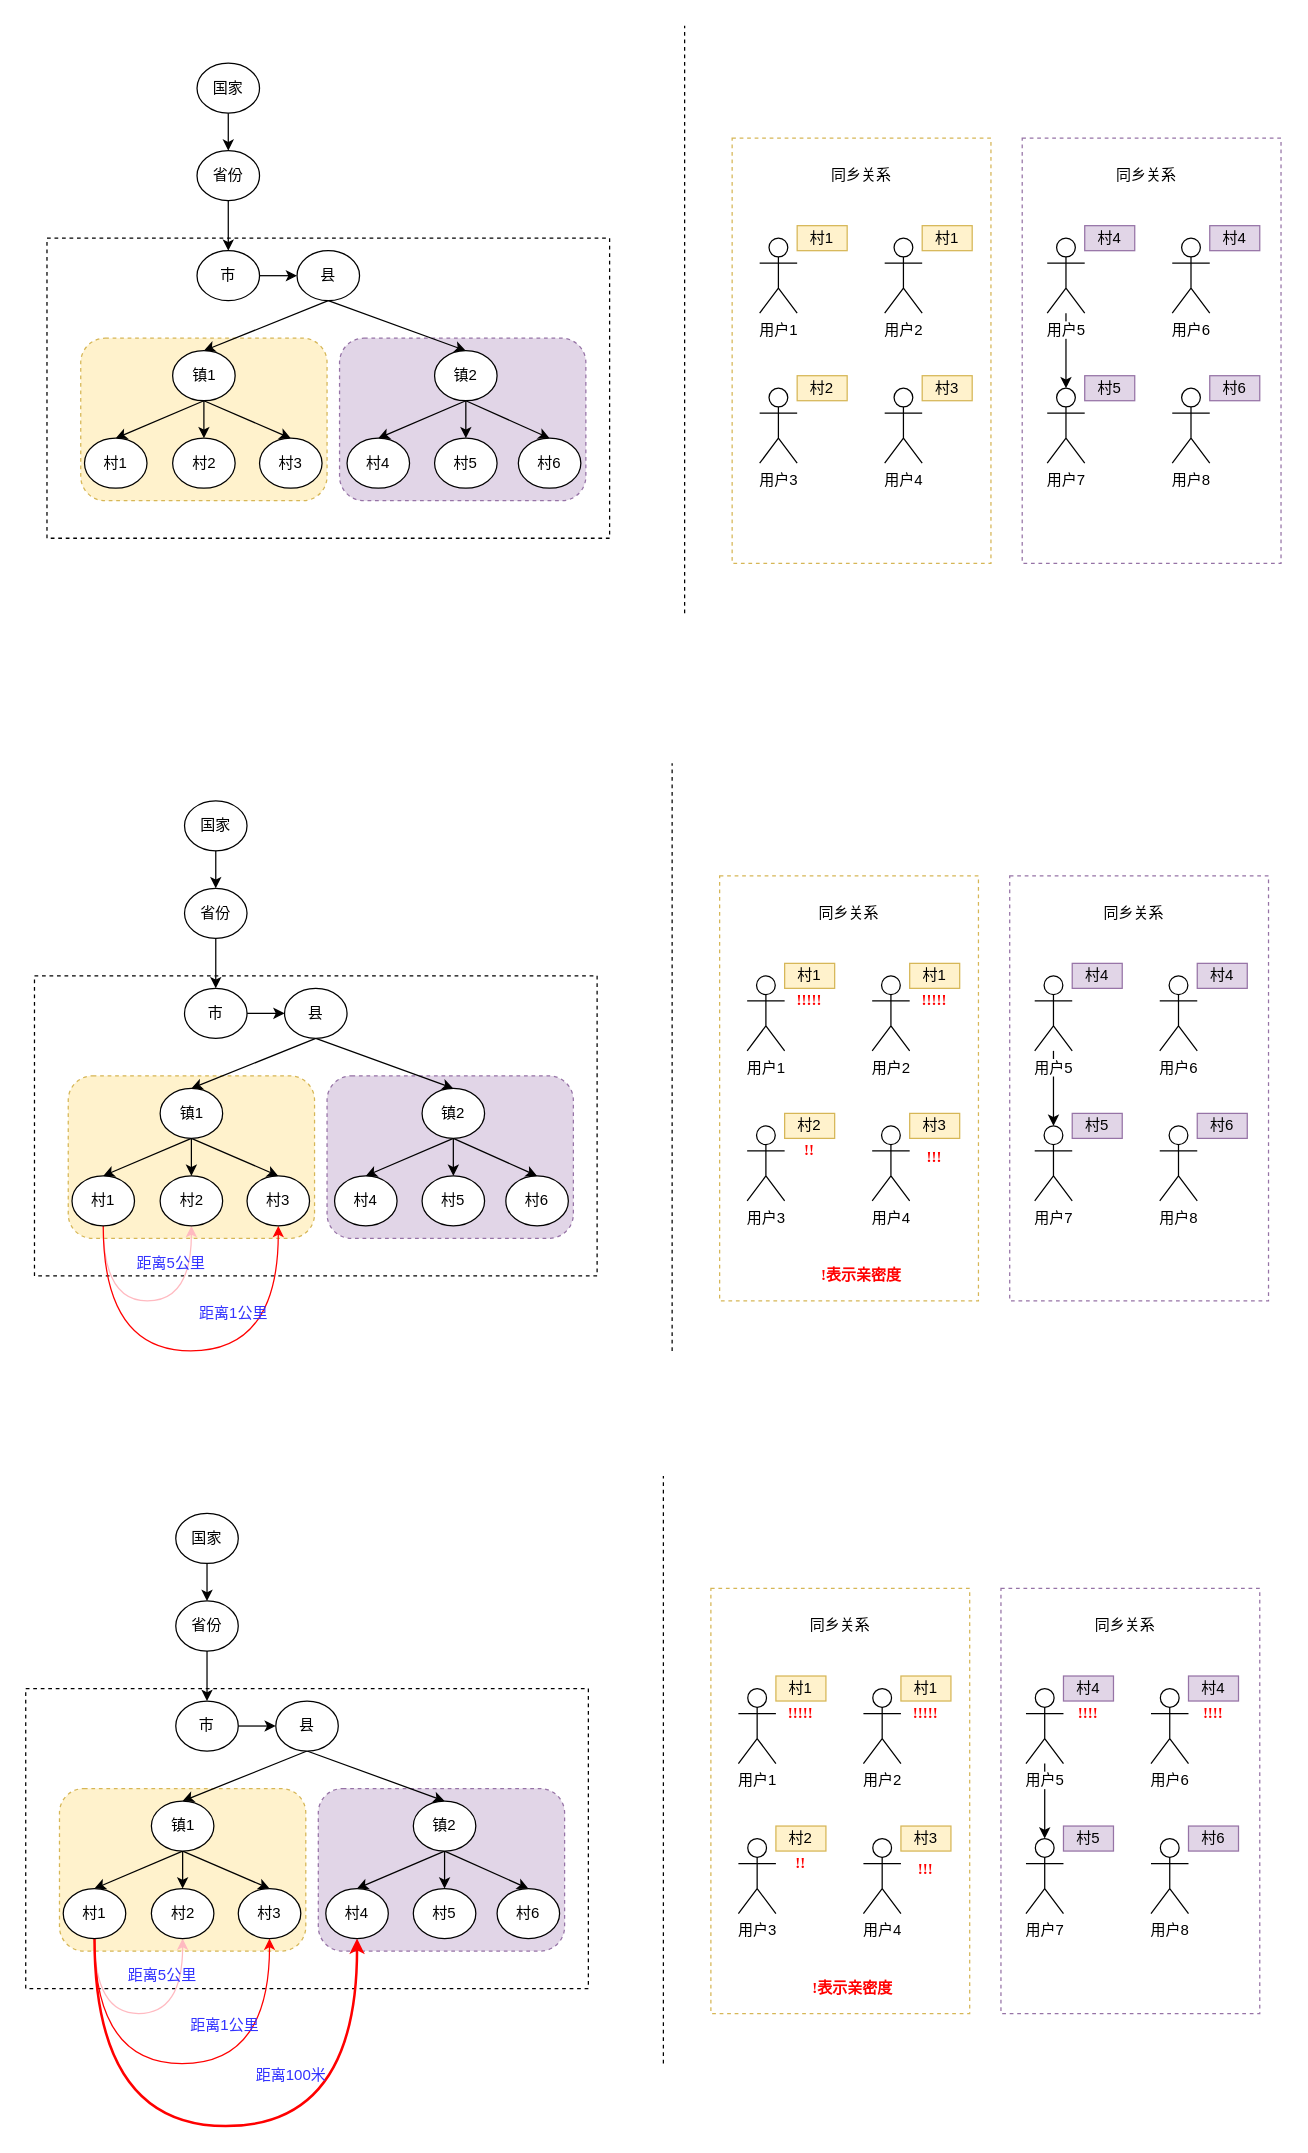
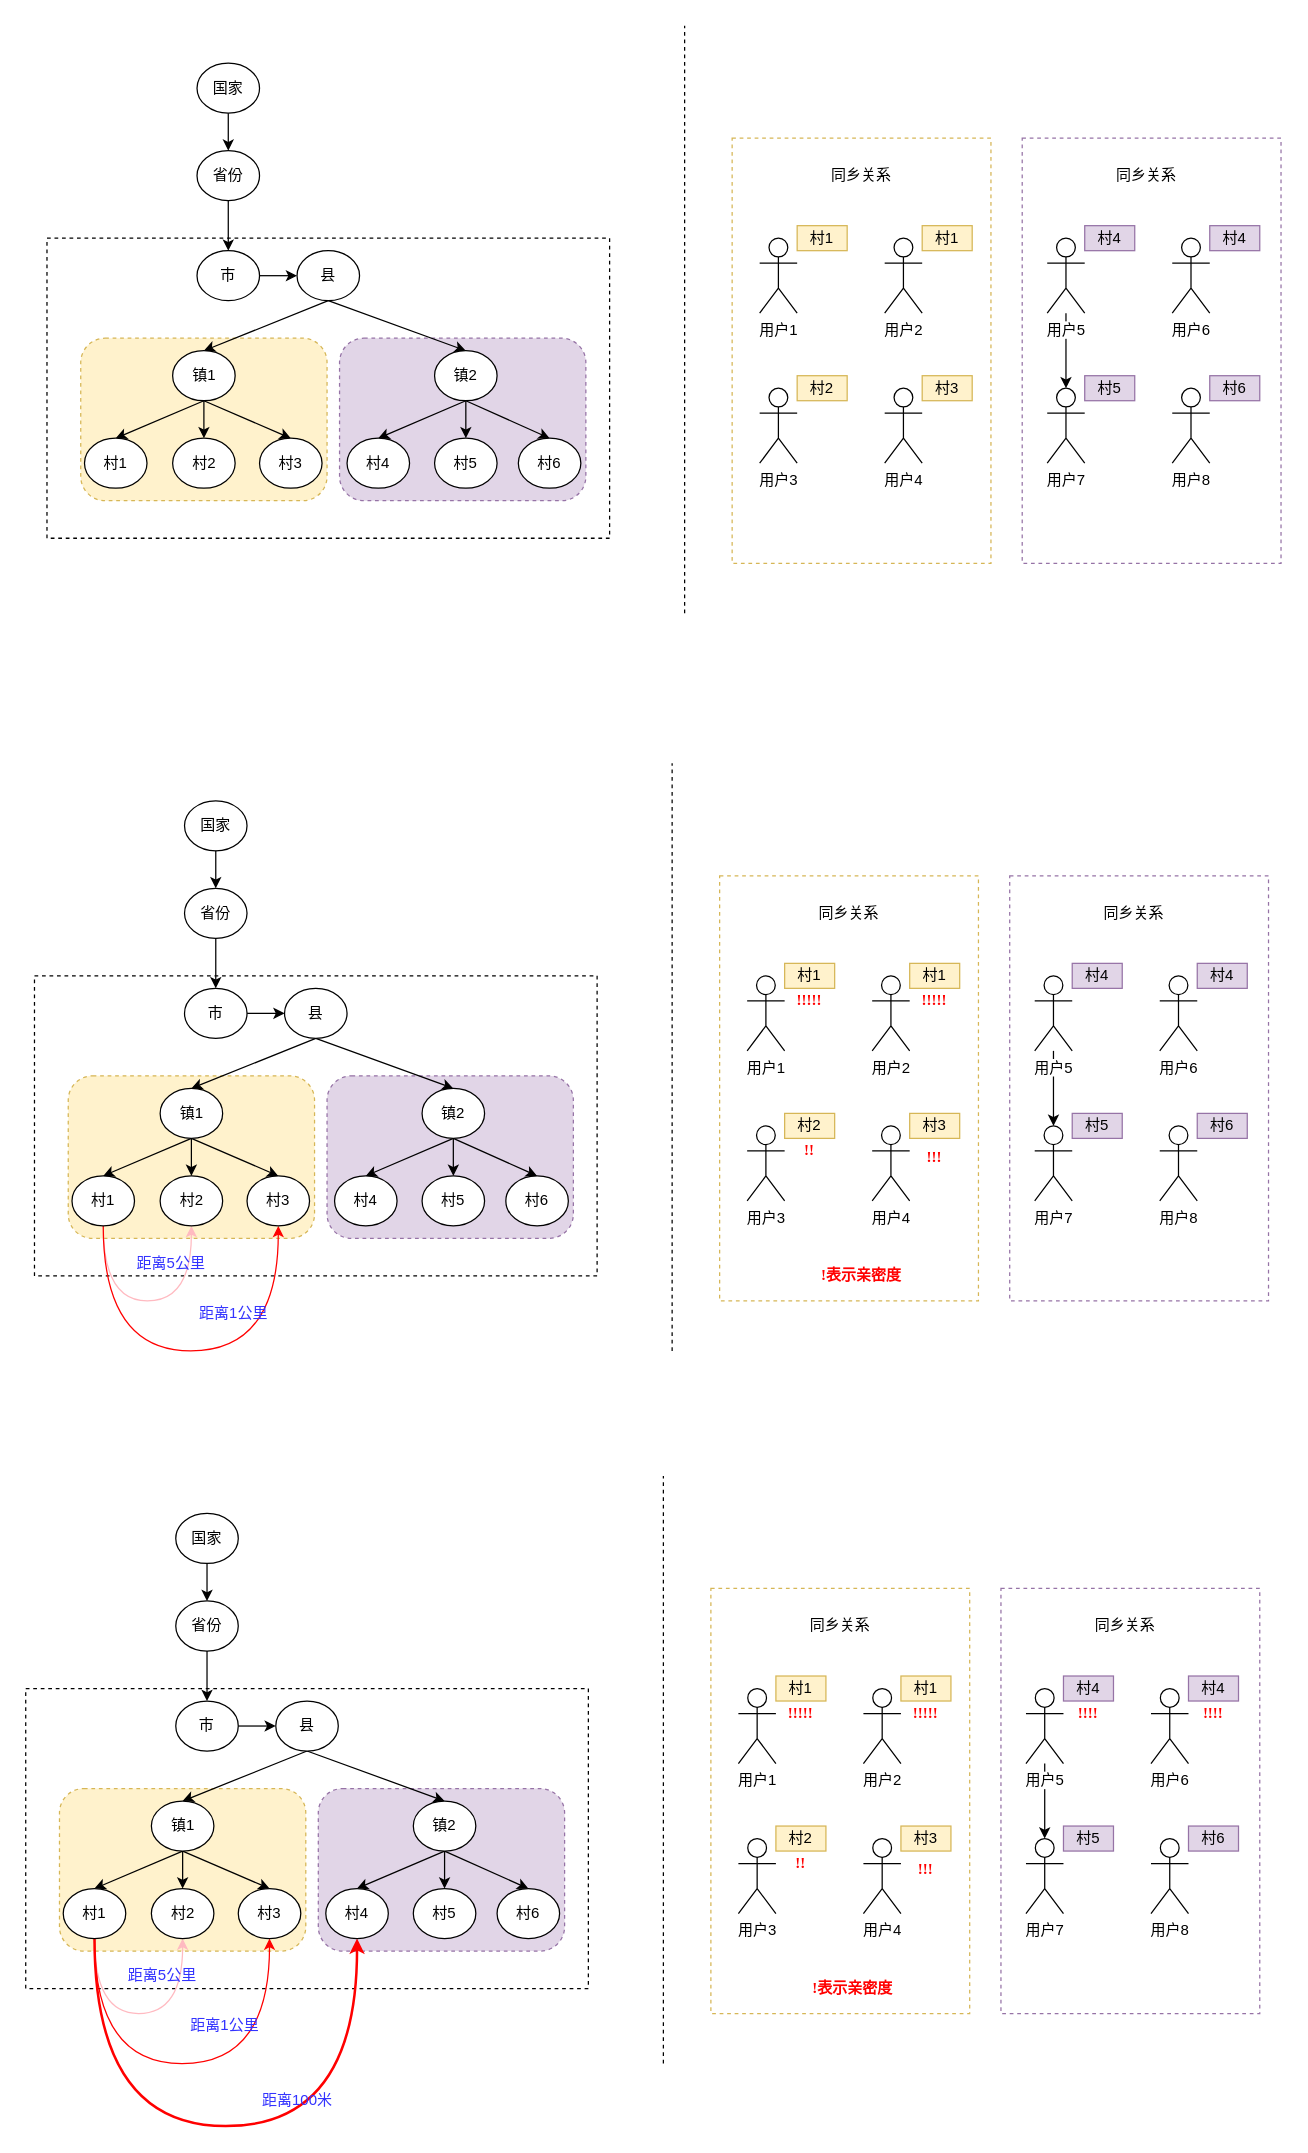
node "距离100米": moved (291, 2076) -> (297, 2101)
